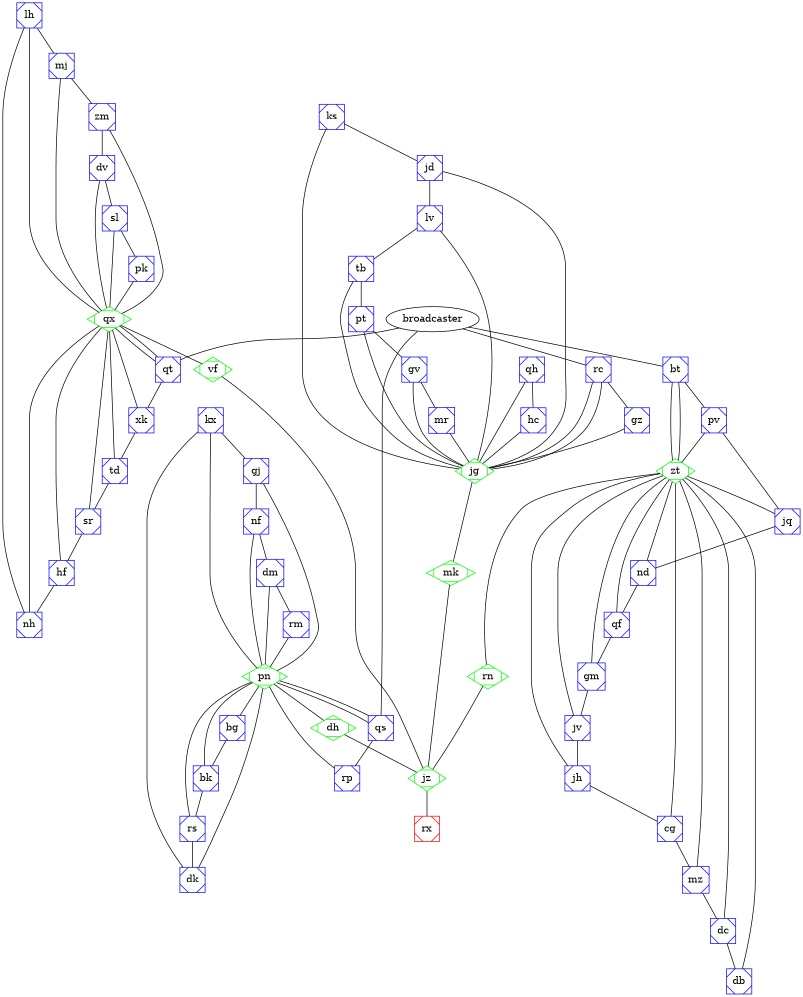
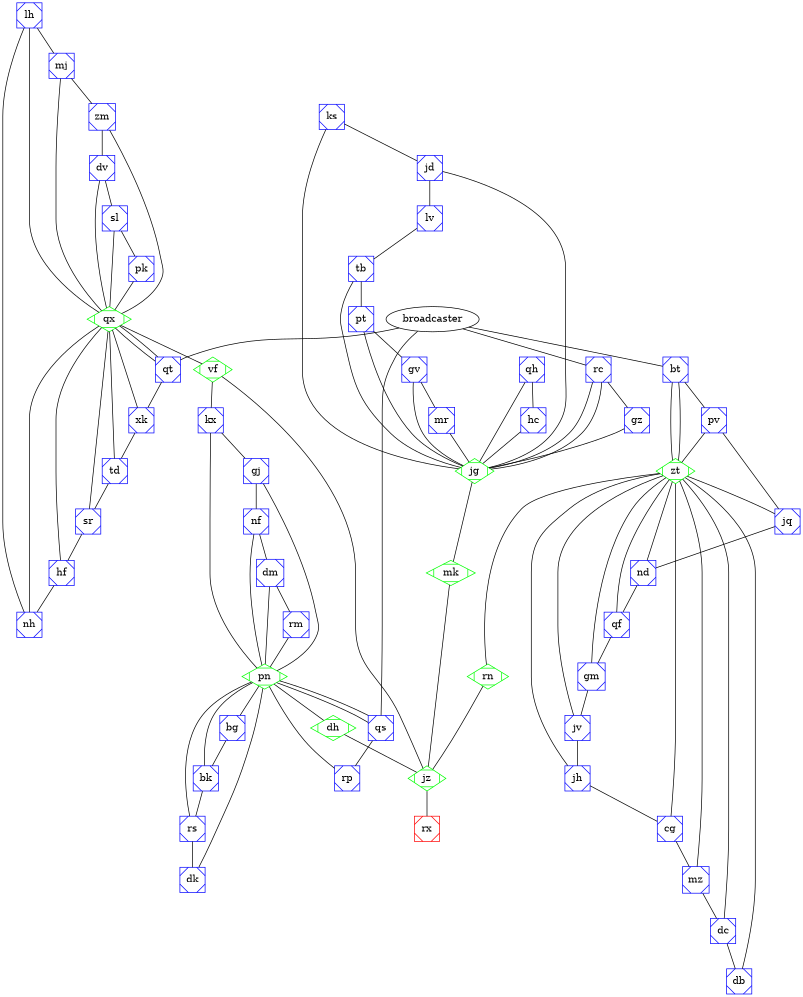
edge "lv" -- "jg": removed
edge "kx" -- "dk": now "kx" -- "vf"
